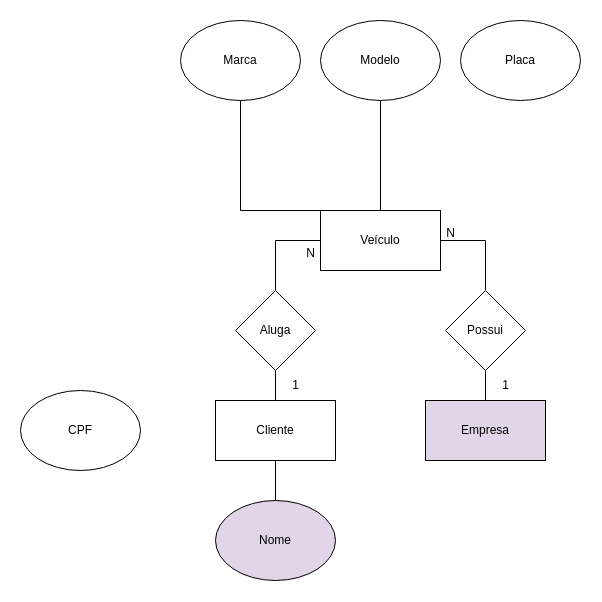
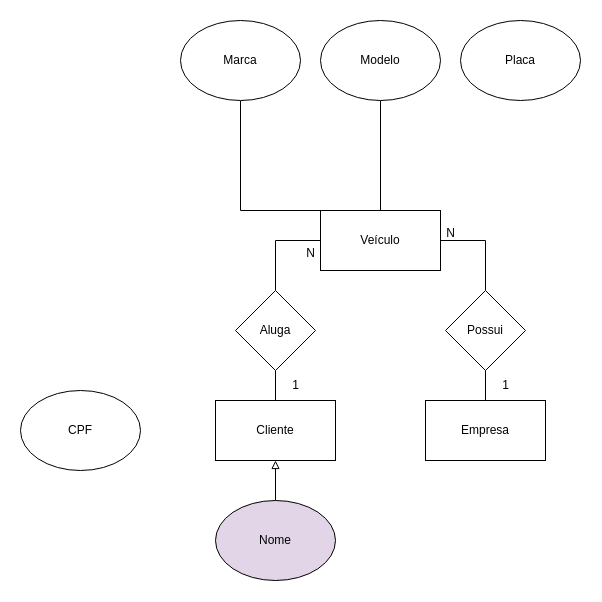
node "Empresa": fillcolor #e1d5e7 -> #ffffff
edge "Cliente" -- "Nome": arrowhead none -> block
